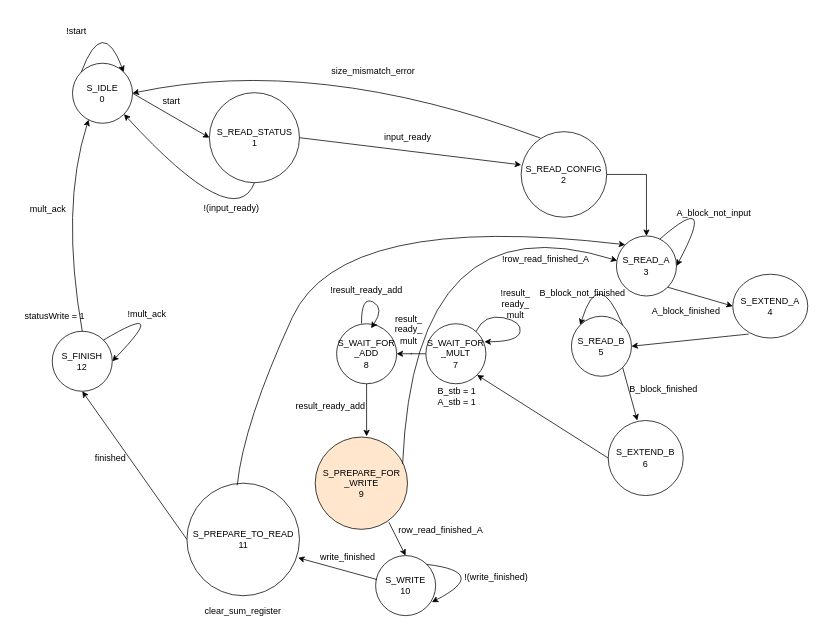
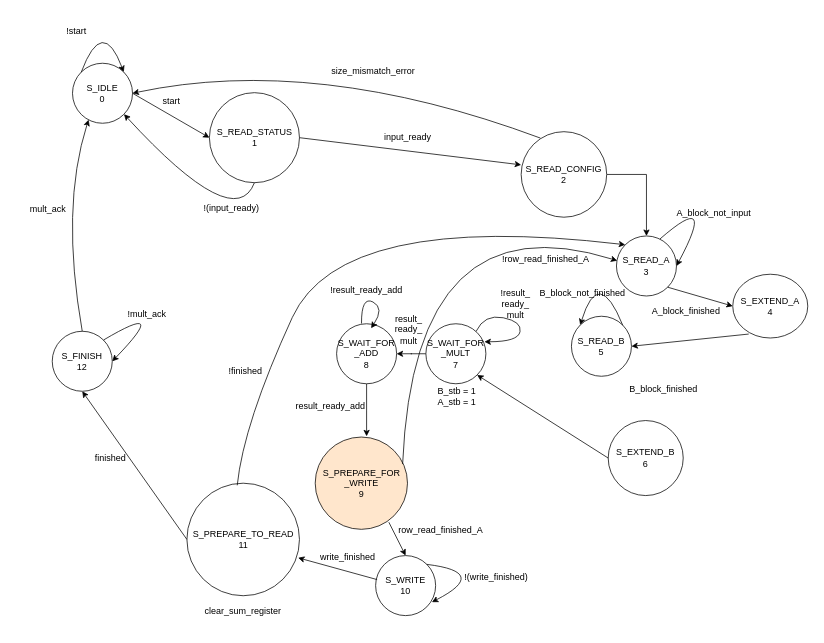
node "statusWrite = 1": removed
node "!finished": added
edge "S_READ_B 5" -> "S_EXTEND_B 6": removed
